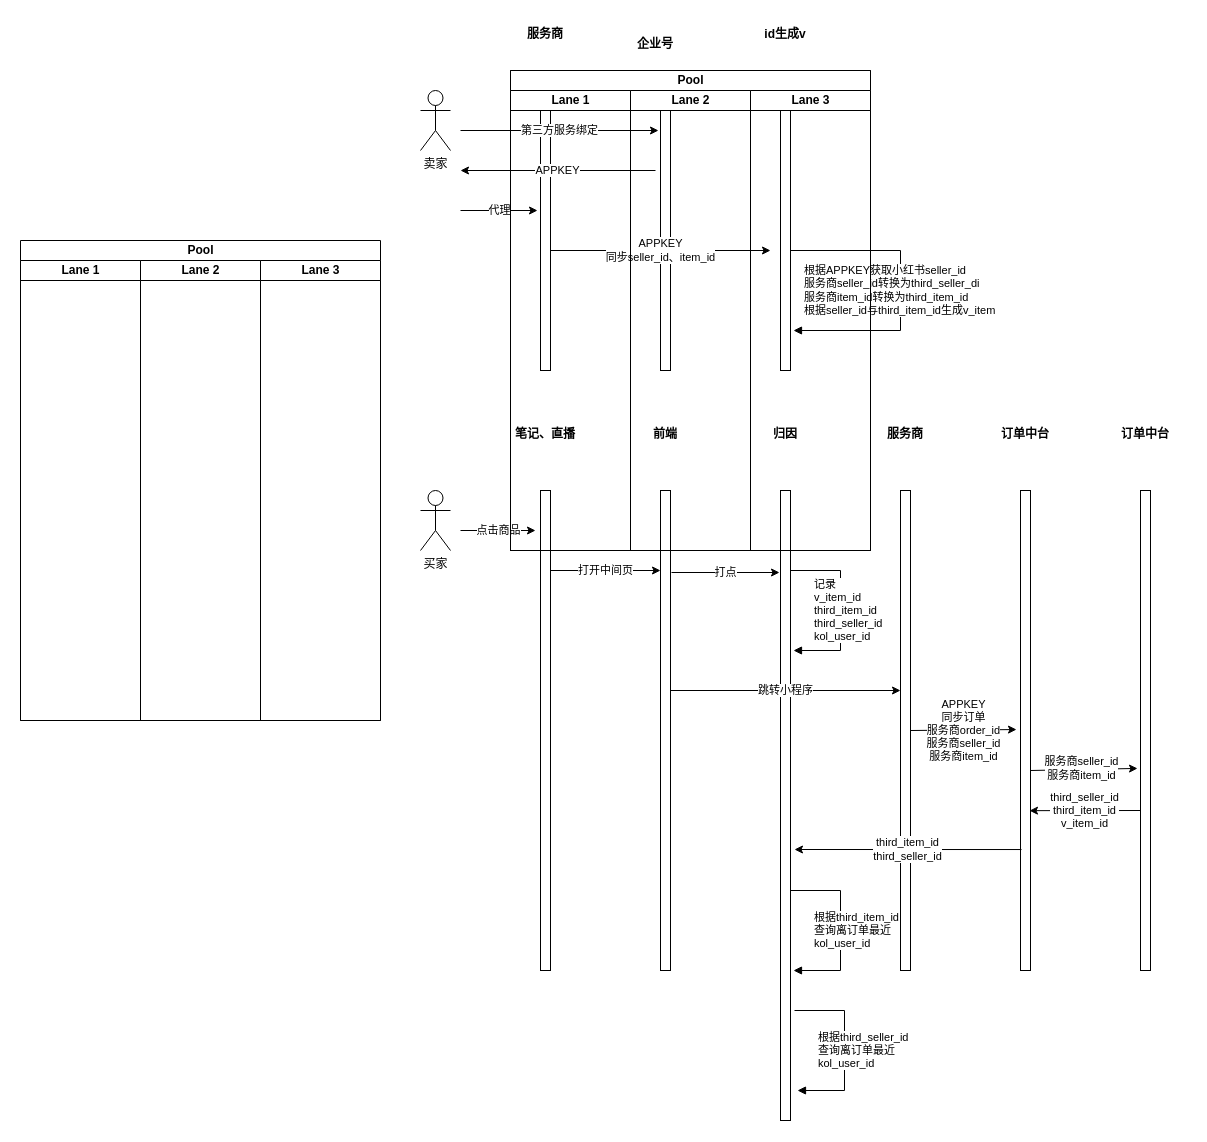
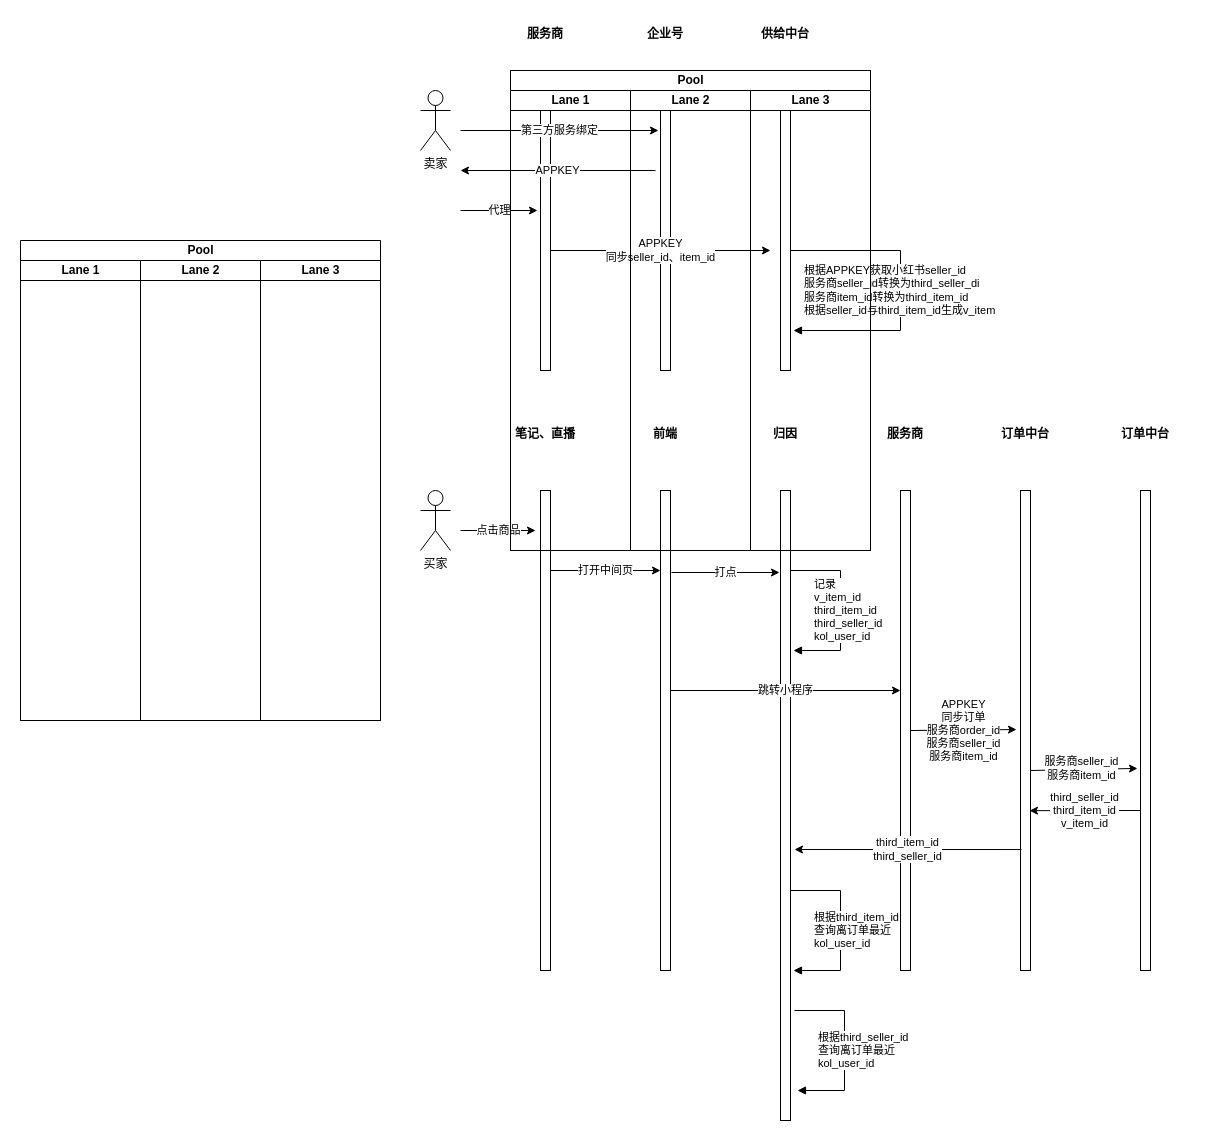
node "id生成v": label "id生成v" -> "供给中台"
node "企业号": moved (656, 44) -> (666, 34)
